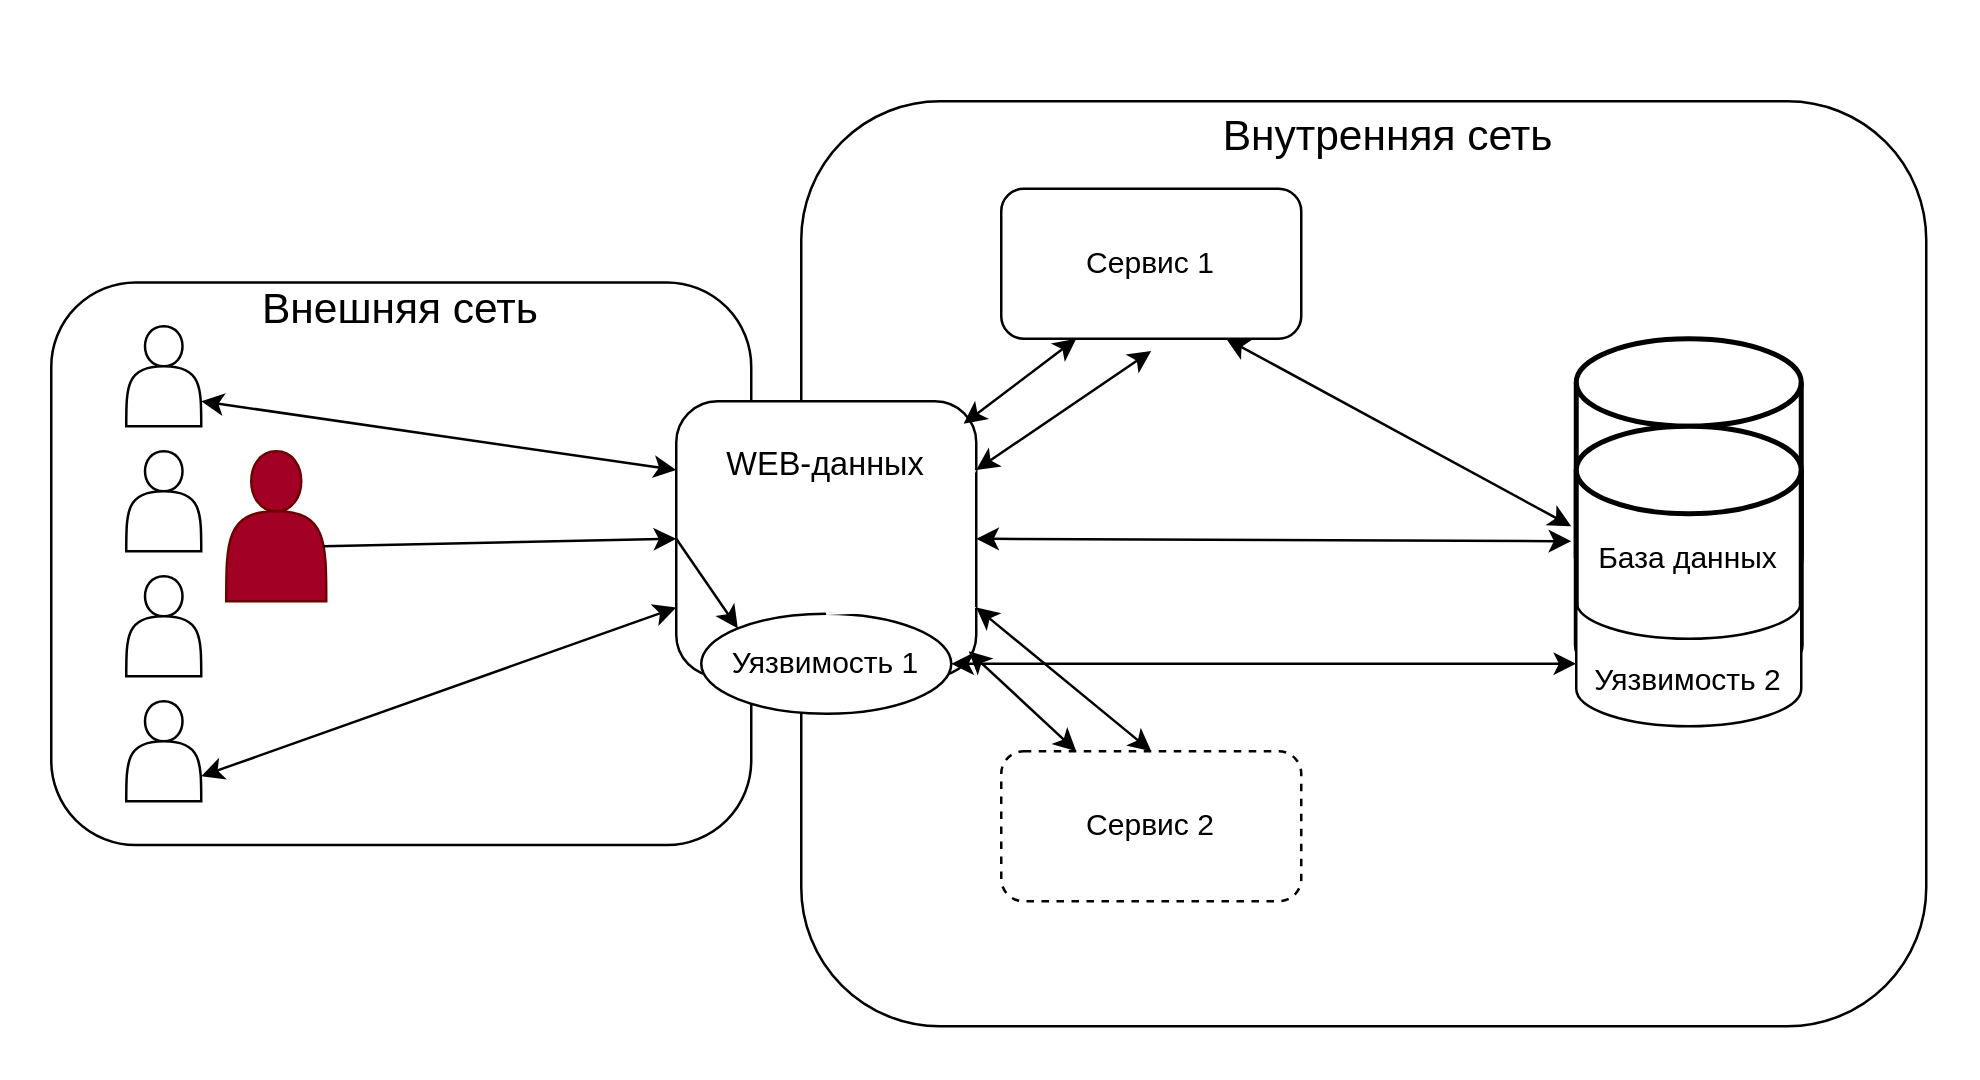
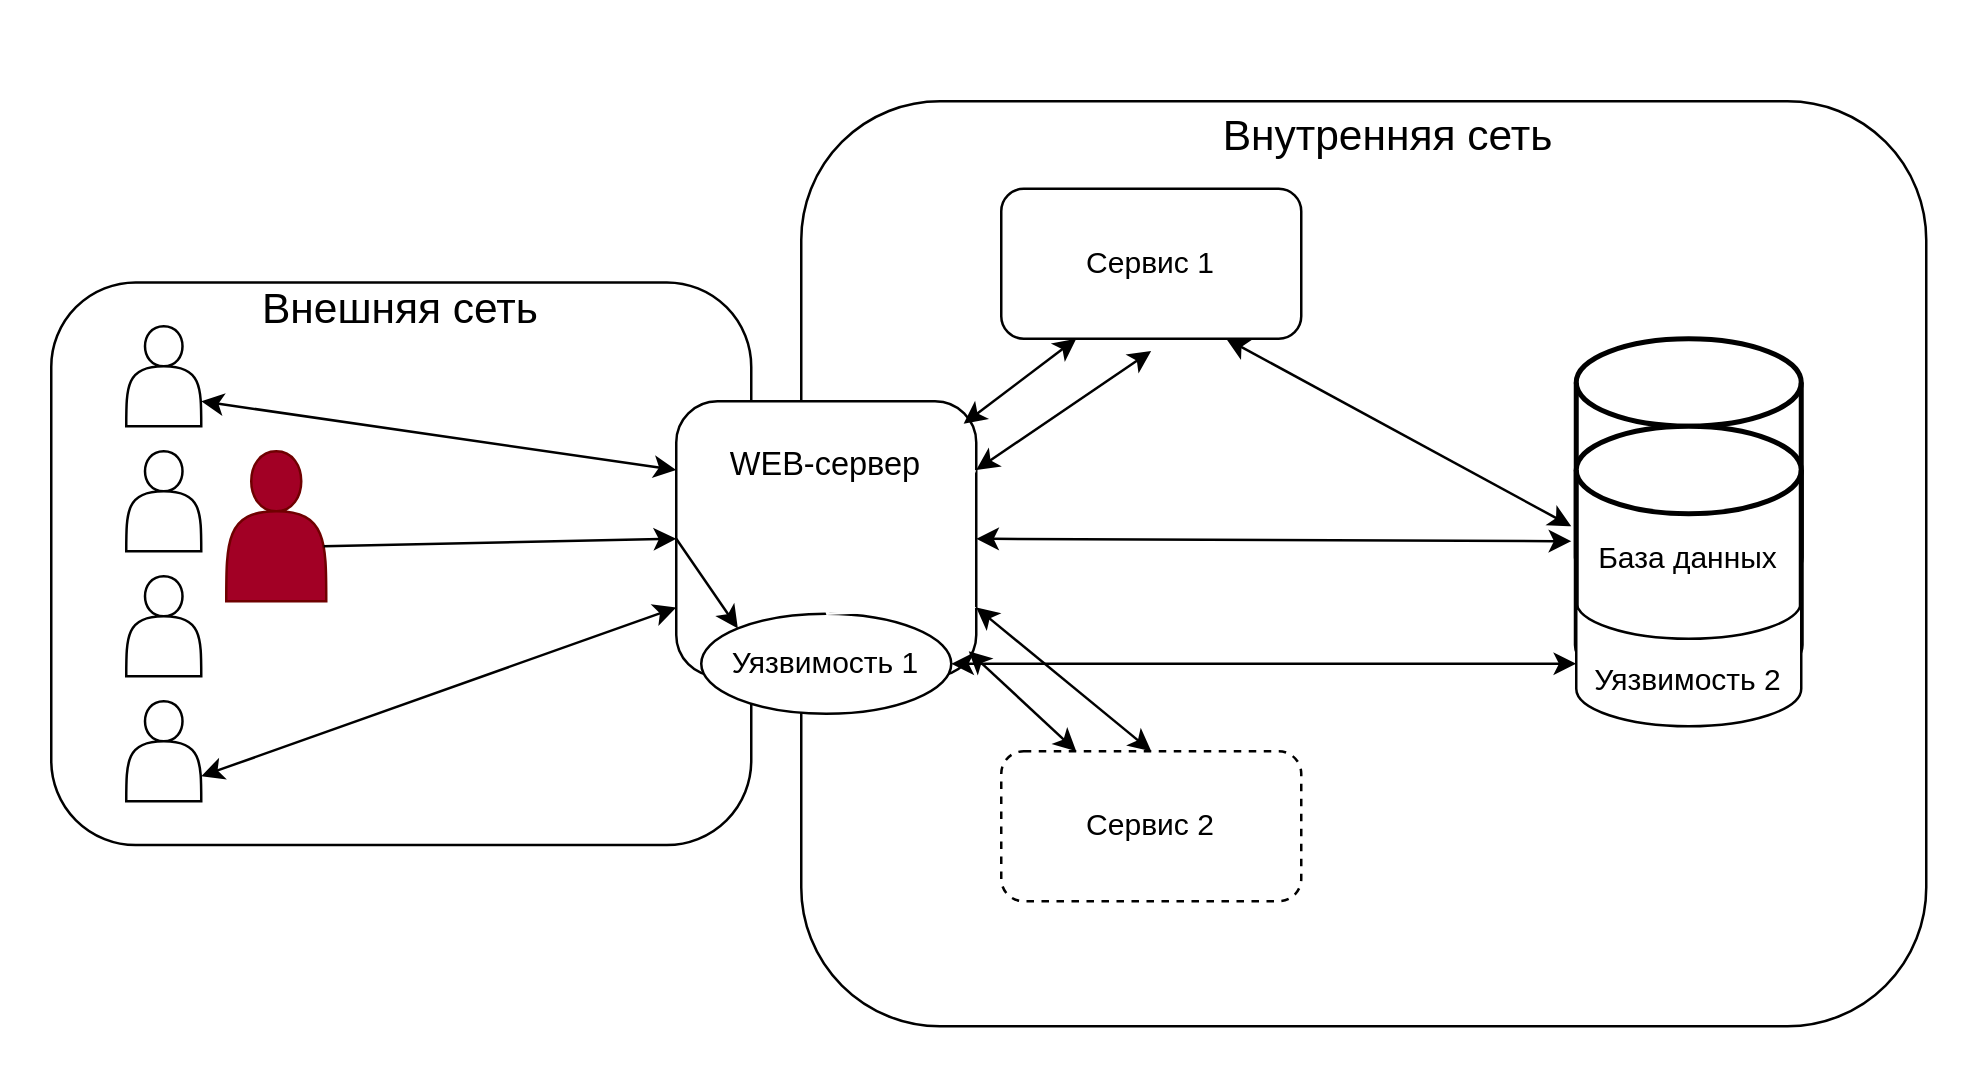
node "WEB-данных": label "WEB-данных" -> "WEB-сервер"
